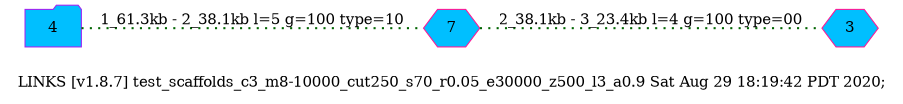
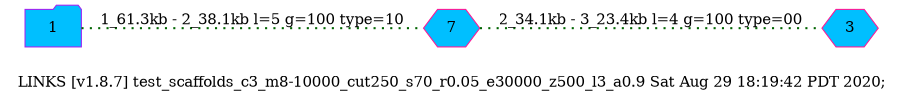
edge "7" -- "3": label "2_38.1kb - 3_23.4kb l=4 g=100 type=00" -> "2_34.1kb - 3_23.4kb l=4 g=100 type=00"
node "4": label "4" -> "1"
